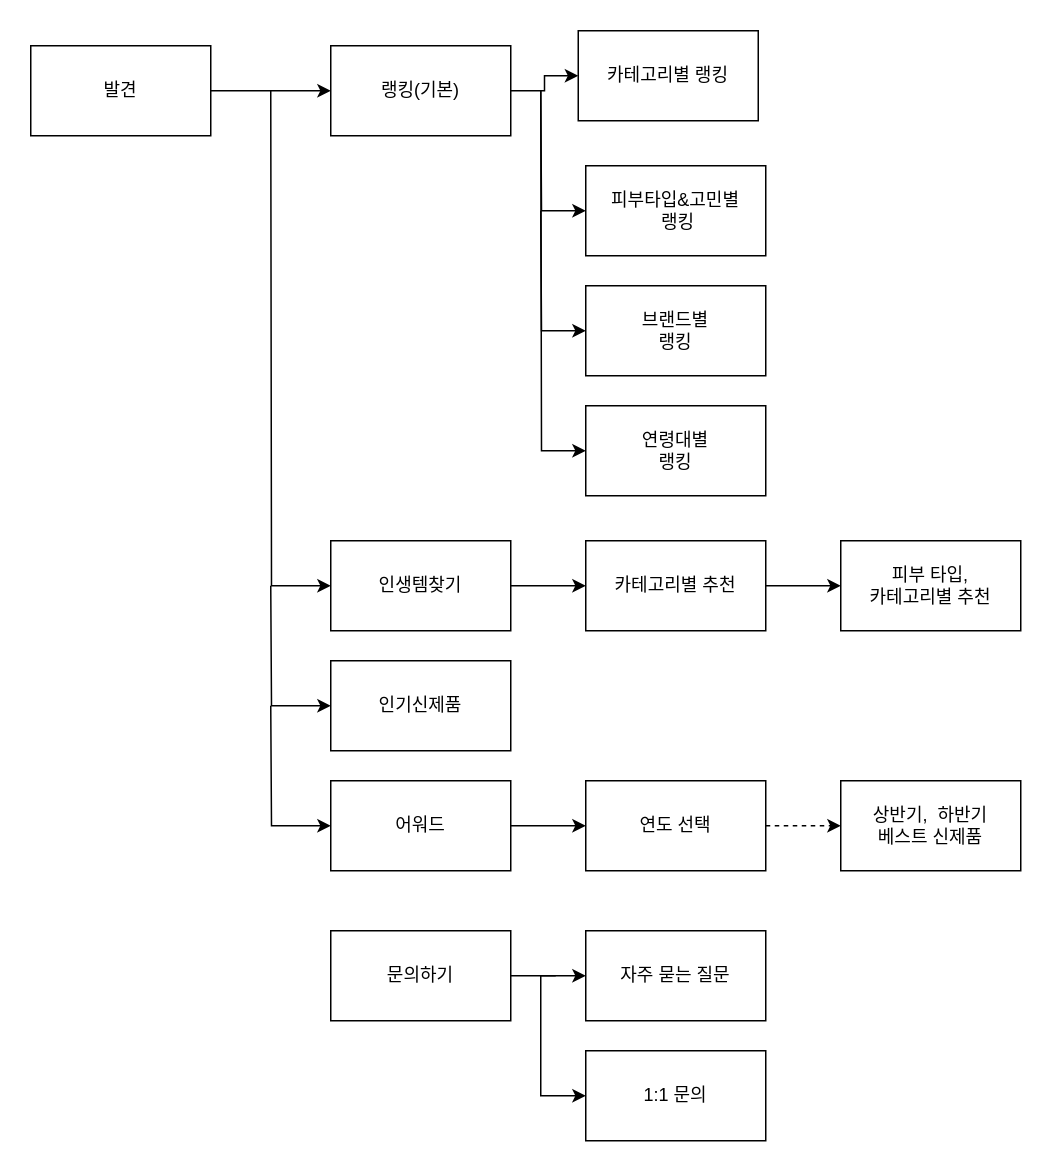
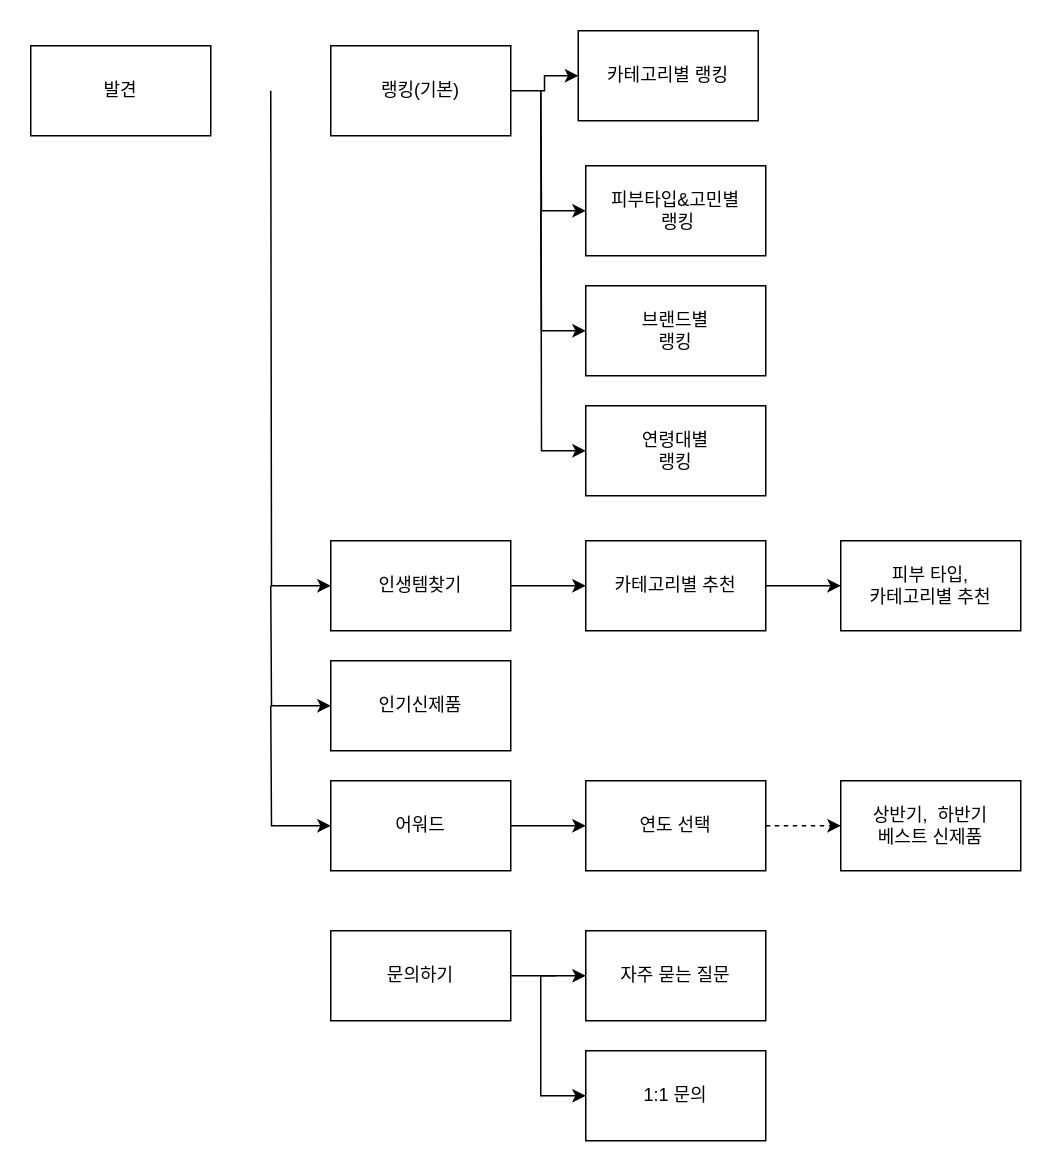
edge "발견" -> "랭킹(기본)": removed
